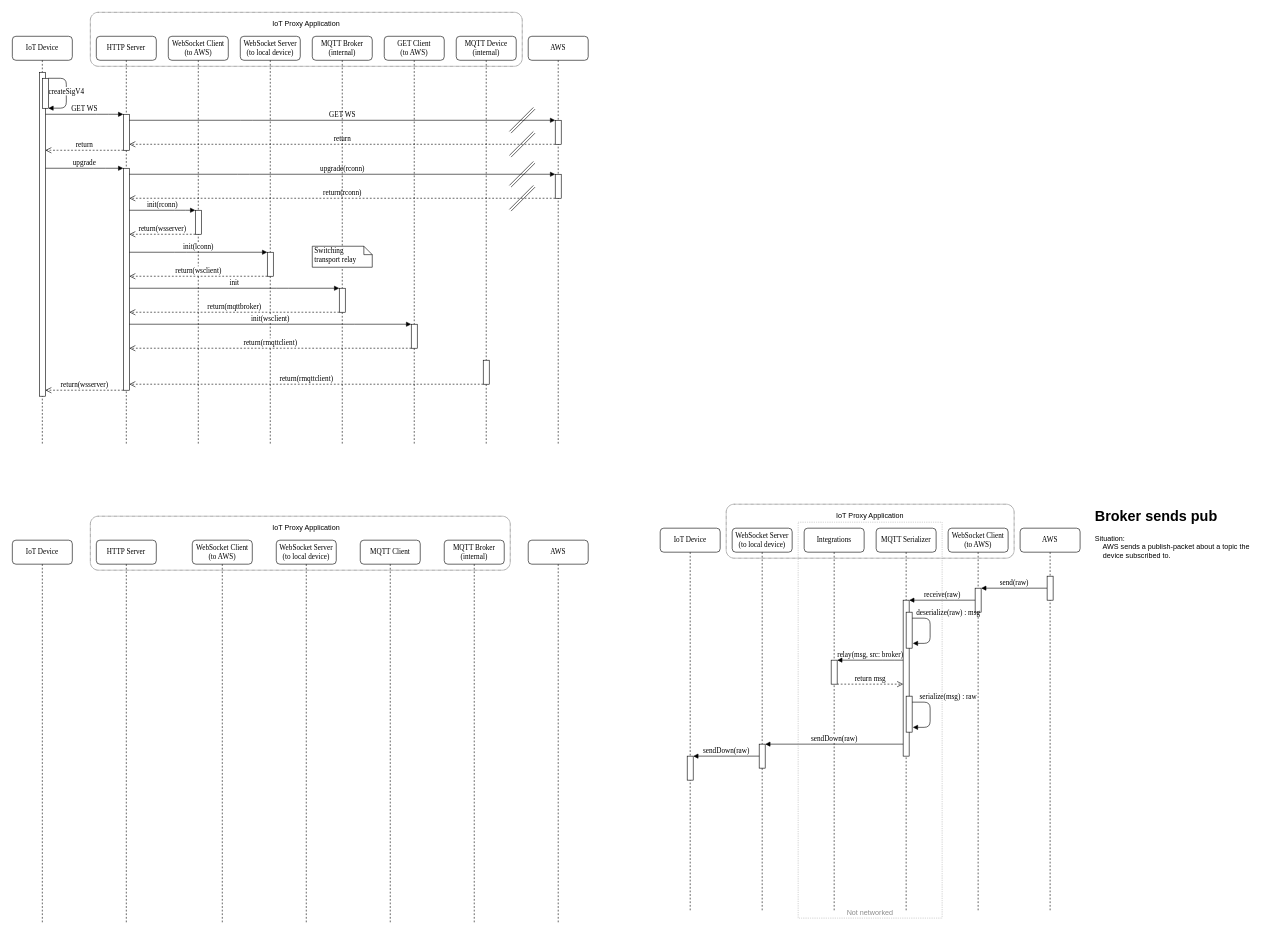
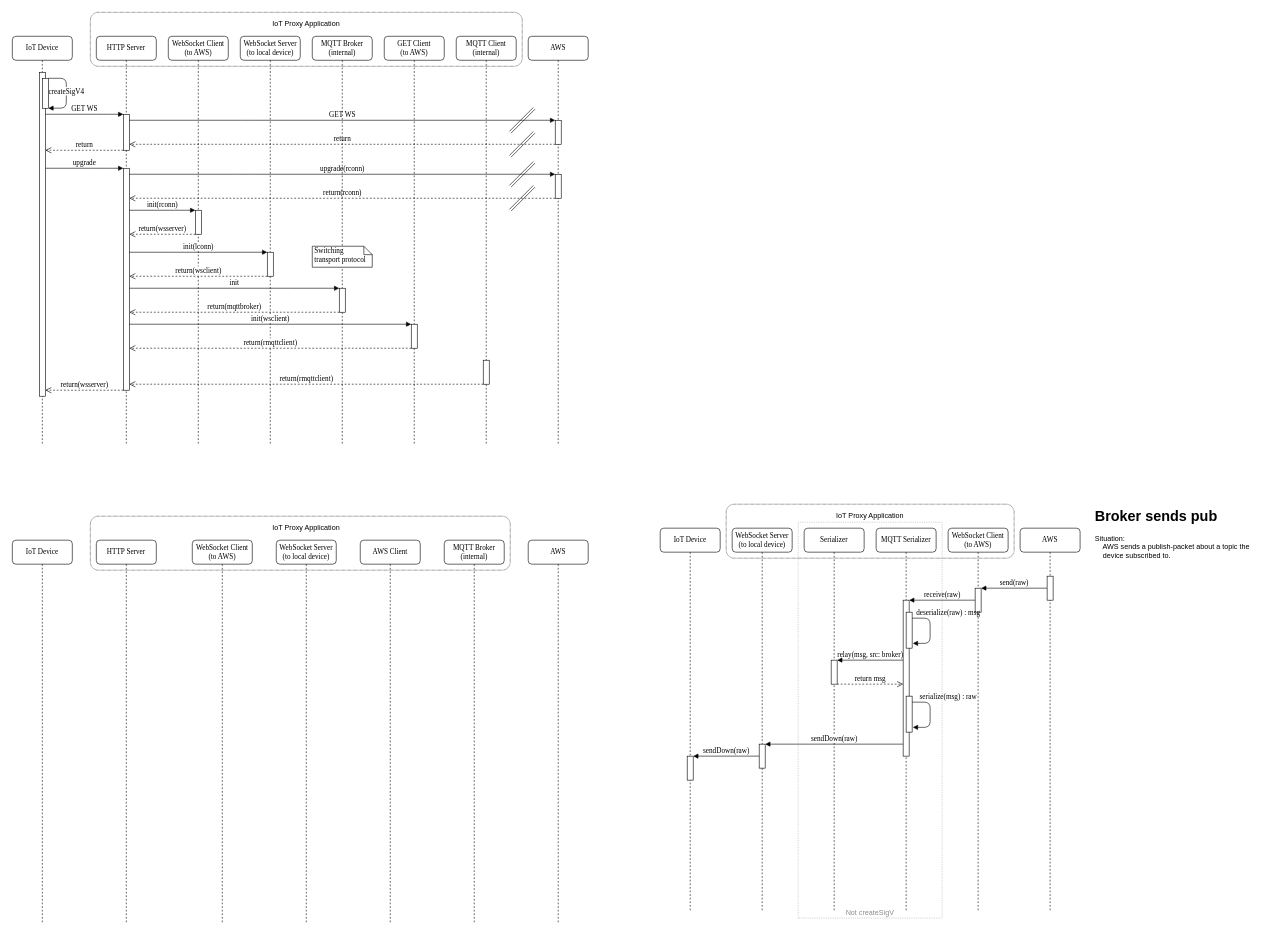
node "MQTT Device (internal)": label "MQTT Device (internal)" -> "MQTT Client (internal)"
node "Switching transport relay": label "Switching transport relay" -> "Switching transport protocol"
node "Integrations": label "Integrations" -> "Serializer"
node "MQTT Client": label "MQTT Client" -> "AWS Client"
node "Not networked": label "Not networked" -> "Not createSigV"
